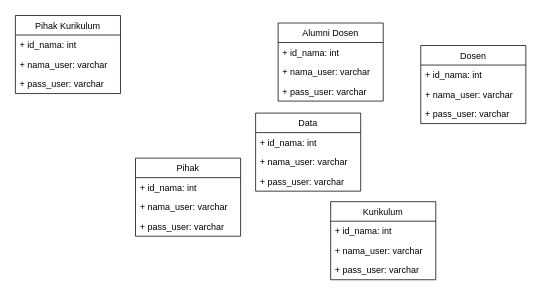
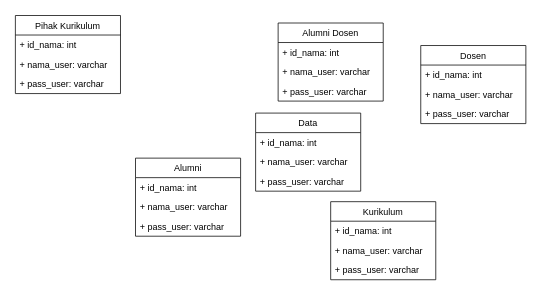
node "Pihak": label "Pihak" -> "Alumni"
